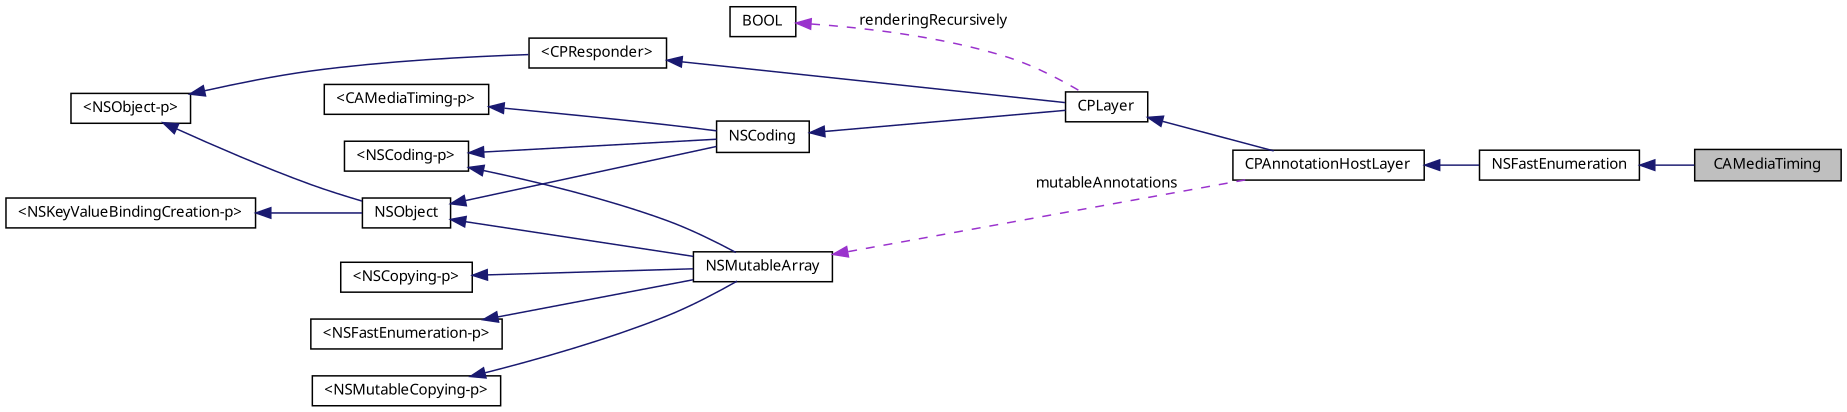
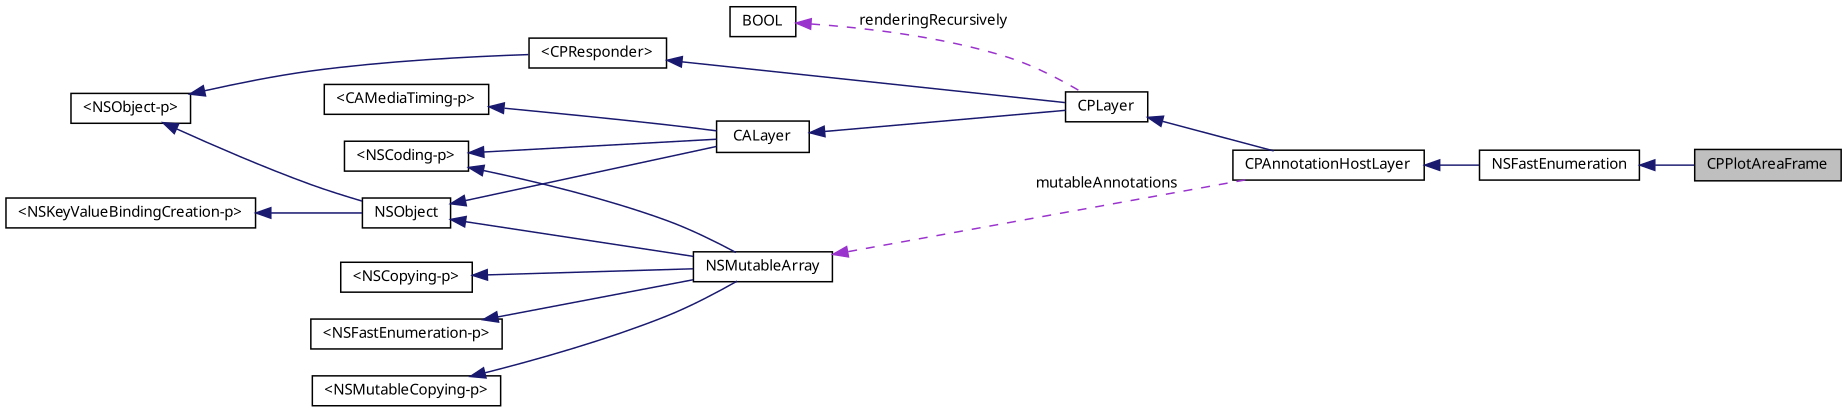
node "NSCoding": label "NSCoding" -> "CALayer"
node "CAMediaTiming": label "CAMediaTiming" -> "CPPlotAreaFrame"
